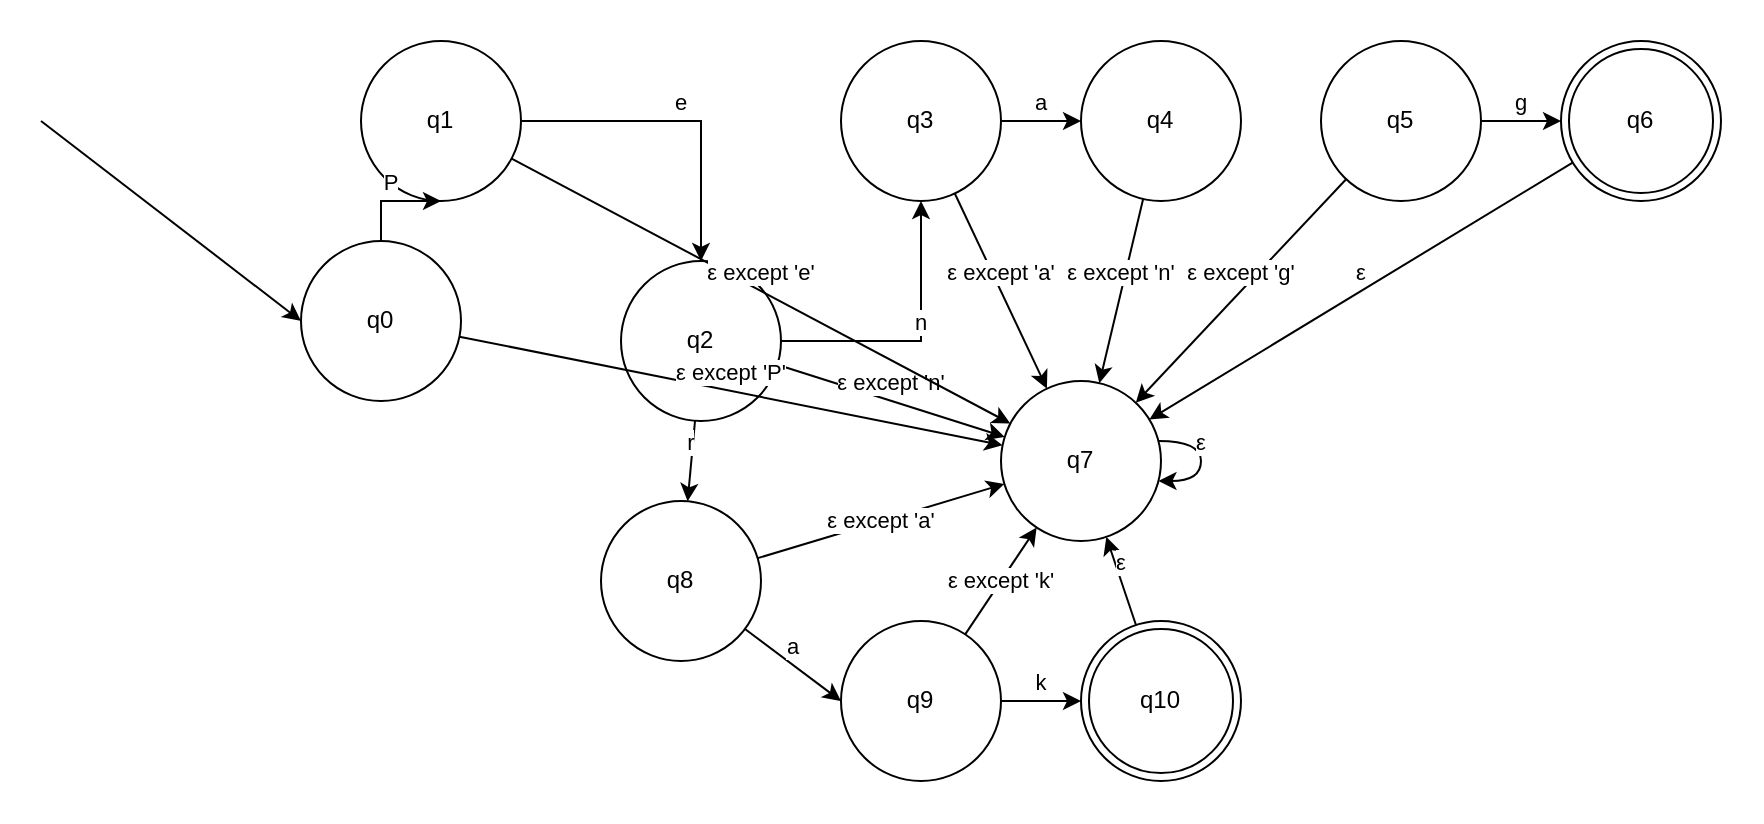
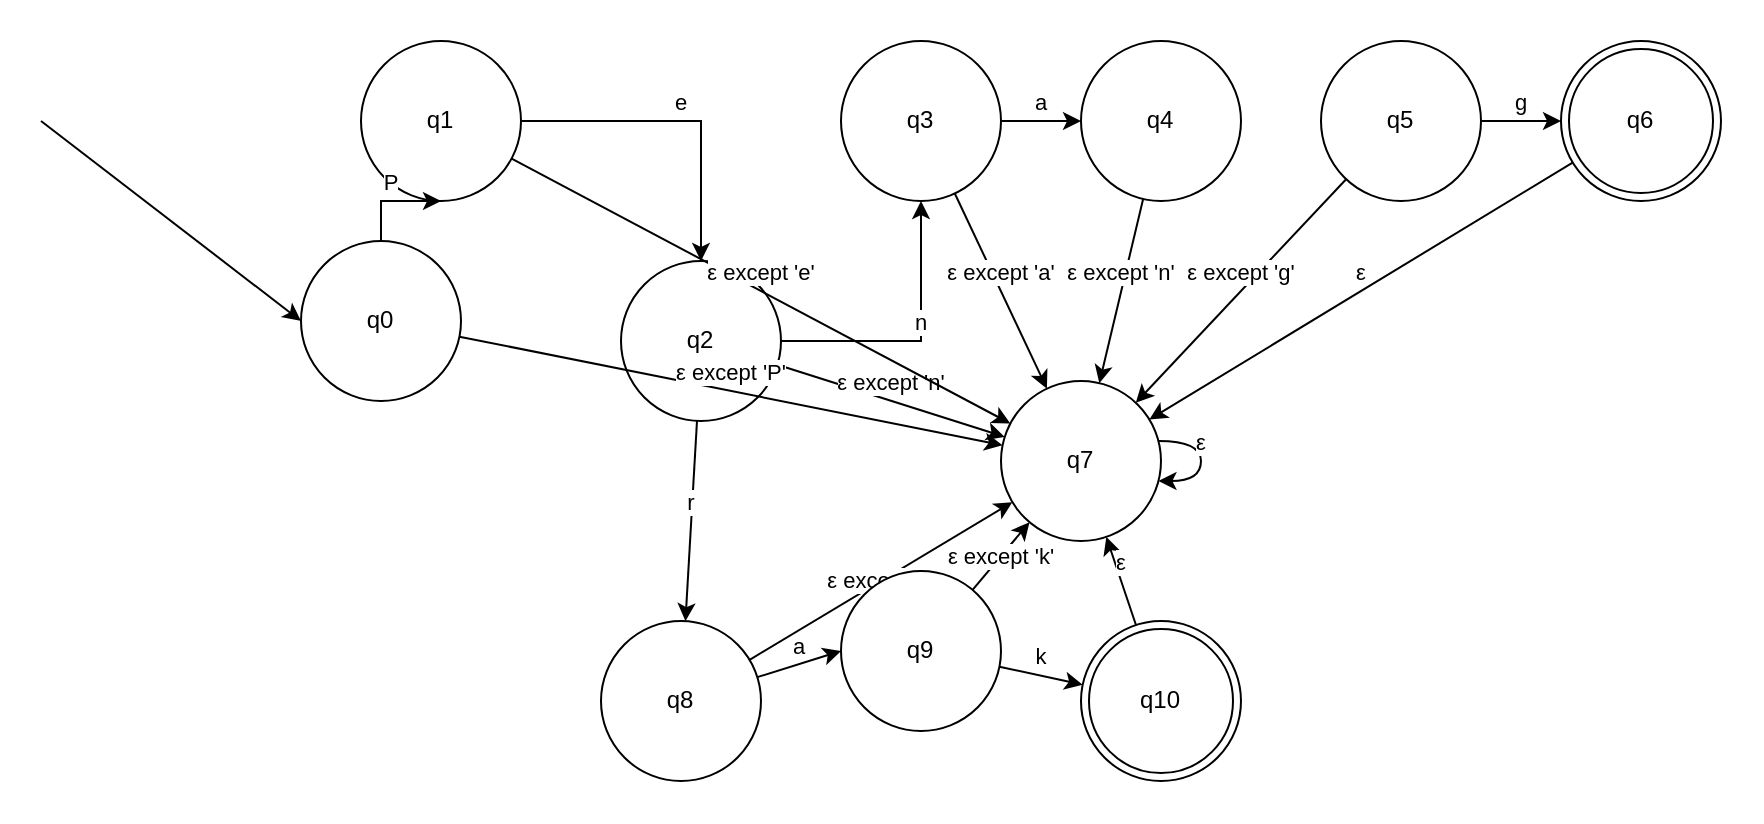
node "q8": moved (681, 581) -> (681, 701)
node "q9": moved (921, 701) -> (921, 651)
